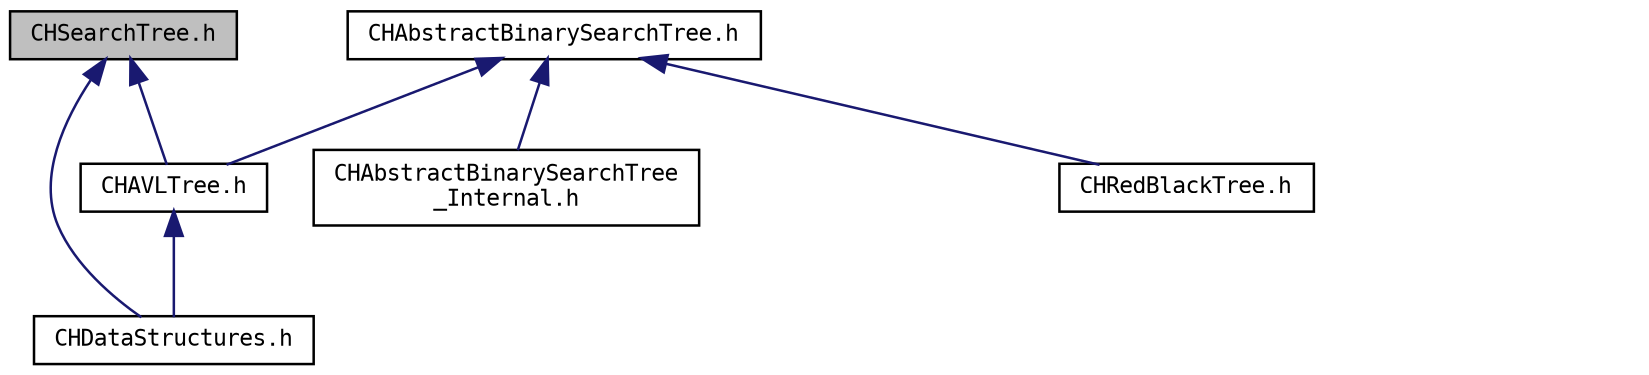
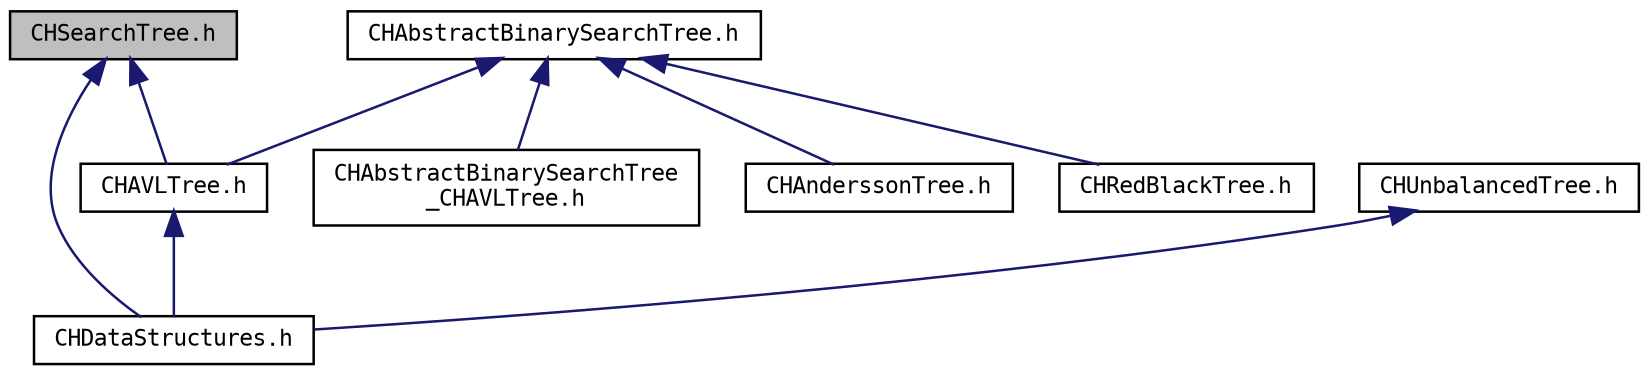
node "CHAbstractBinarySearchTree _Internal.h": label "CHAbstractBinarySearchTree _Internal.h" -> "CHAbstractBinarySearchTree _CHAVLTree.h"
node "CHAnderssonTree.h": added
node "CHUnbalancedTree.h": added
